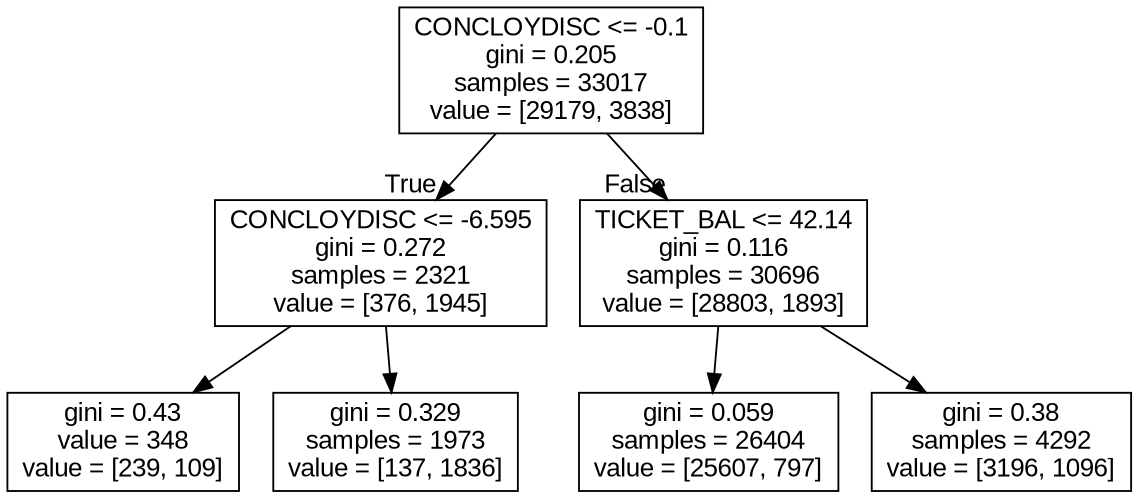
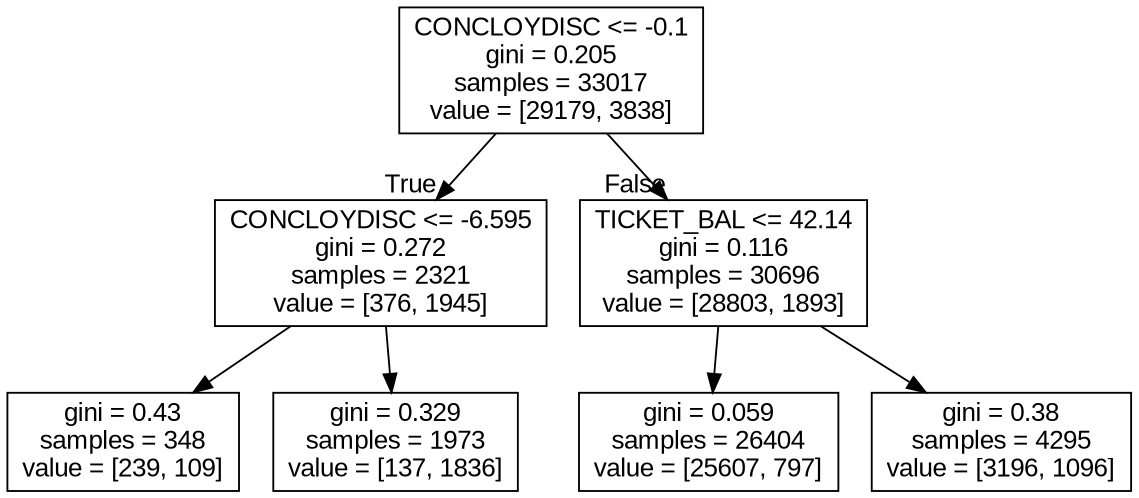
node "gini = 0.43 value = 348 value = [239, 109]": label "gini = 0.43 value = 348 value = [239, 109]" -> "gini = 0.43 samples = 348 value = [239, 109]"
node "gini = 0.38 samples = 4292 value = [3196, 1096]": label "gini = 0.38 samples = 4292 value = [3196, 1096]" -> "gini = 0.38 samples = 4295 value = [3196, 1096]"
